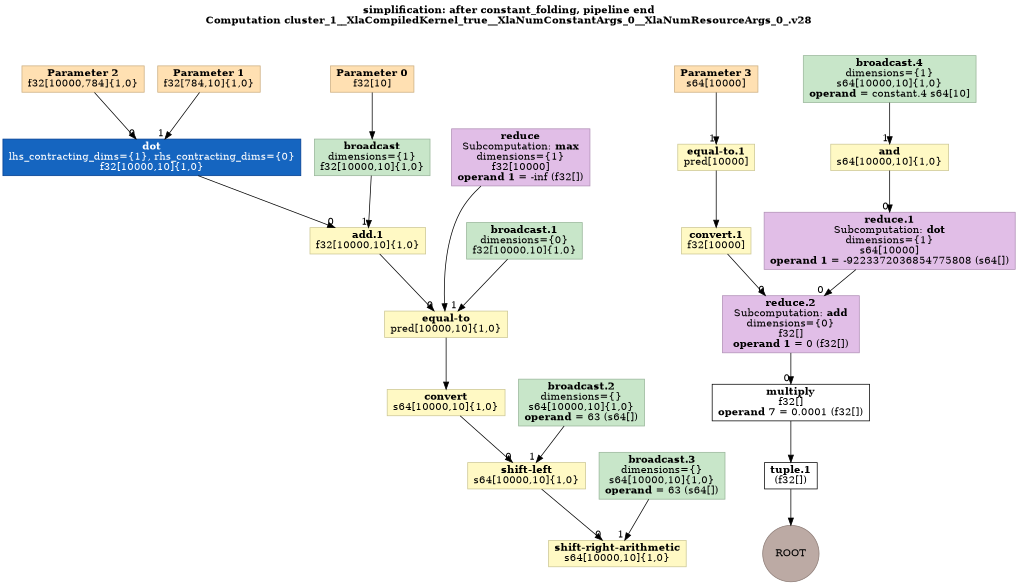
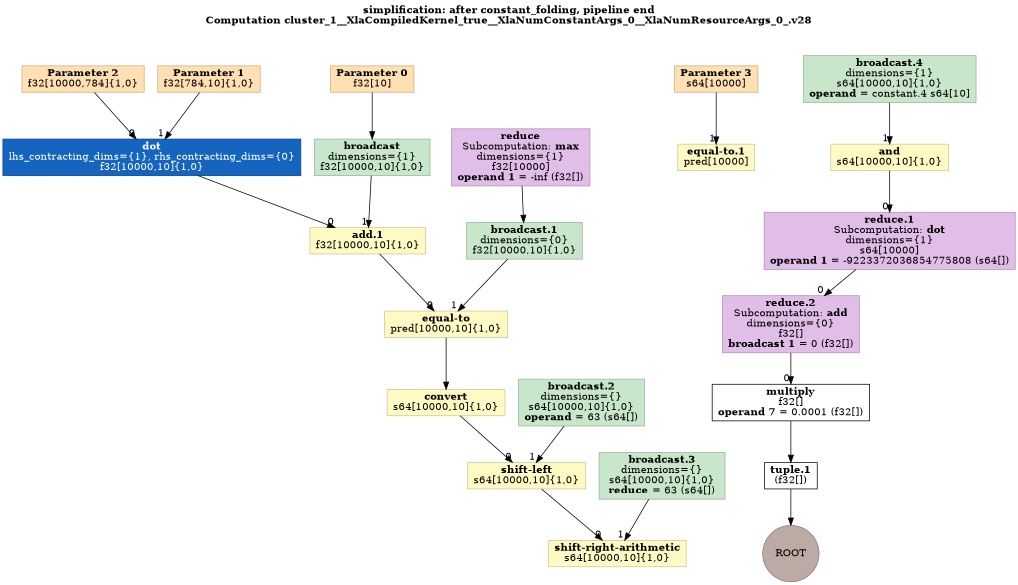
edge "reduce" -> "equal-to": now "reduce" -> "broadcast.1"
node "convert.1": removed
node "reduce.2": text "operand 1" -> "broadcast 1"
node "broadcast.3": text "operand" -> "reduce"
